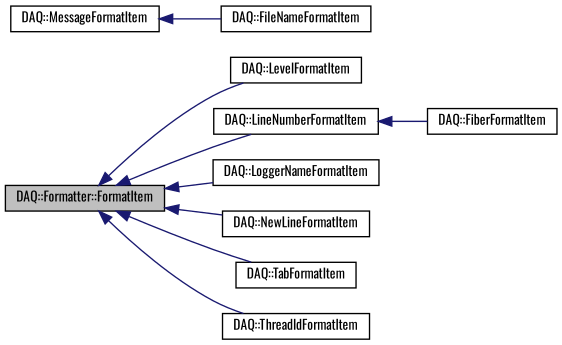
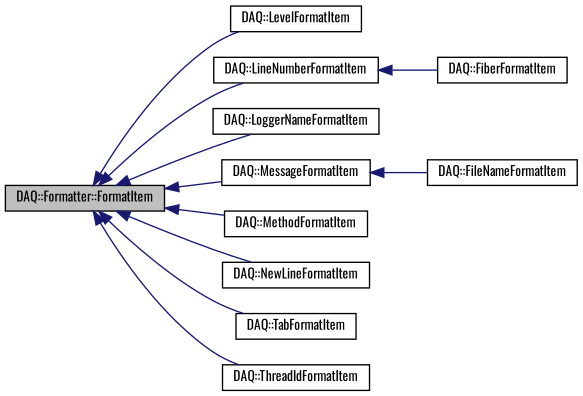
edge "DAQ::MessageFormatItem" -> "DAQ::Formatter::FormatItem": added
node "DAQ::MethodFormatItem": added
